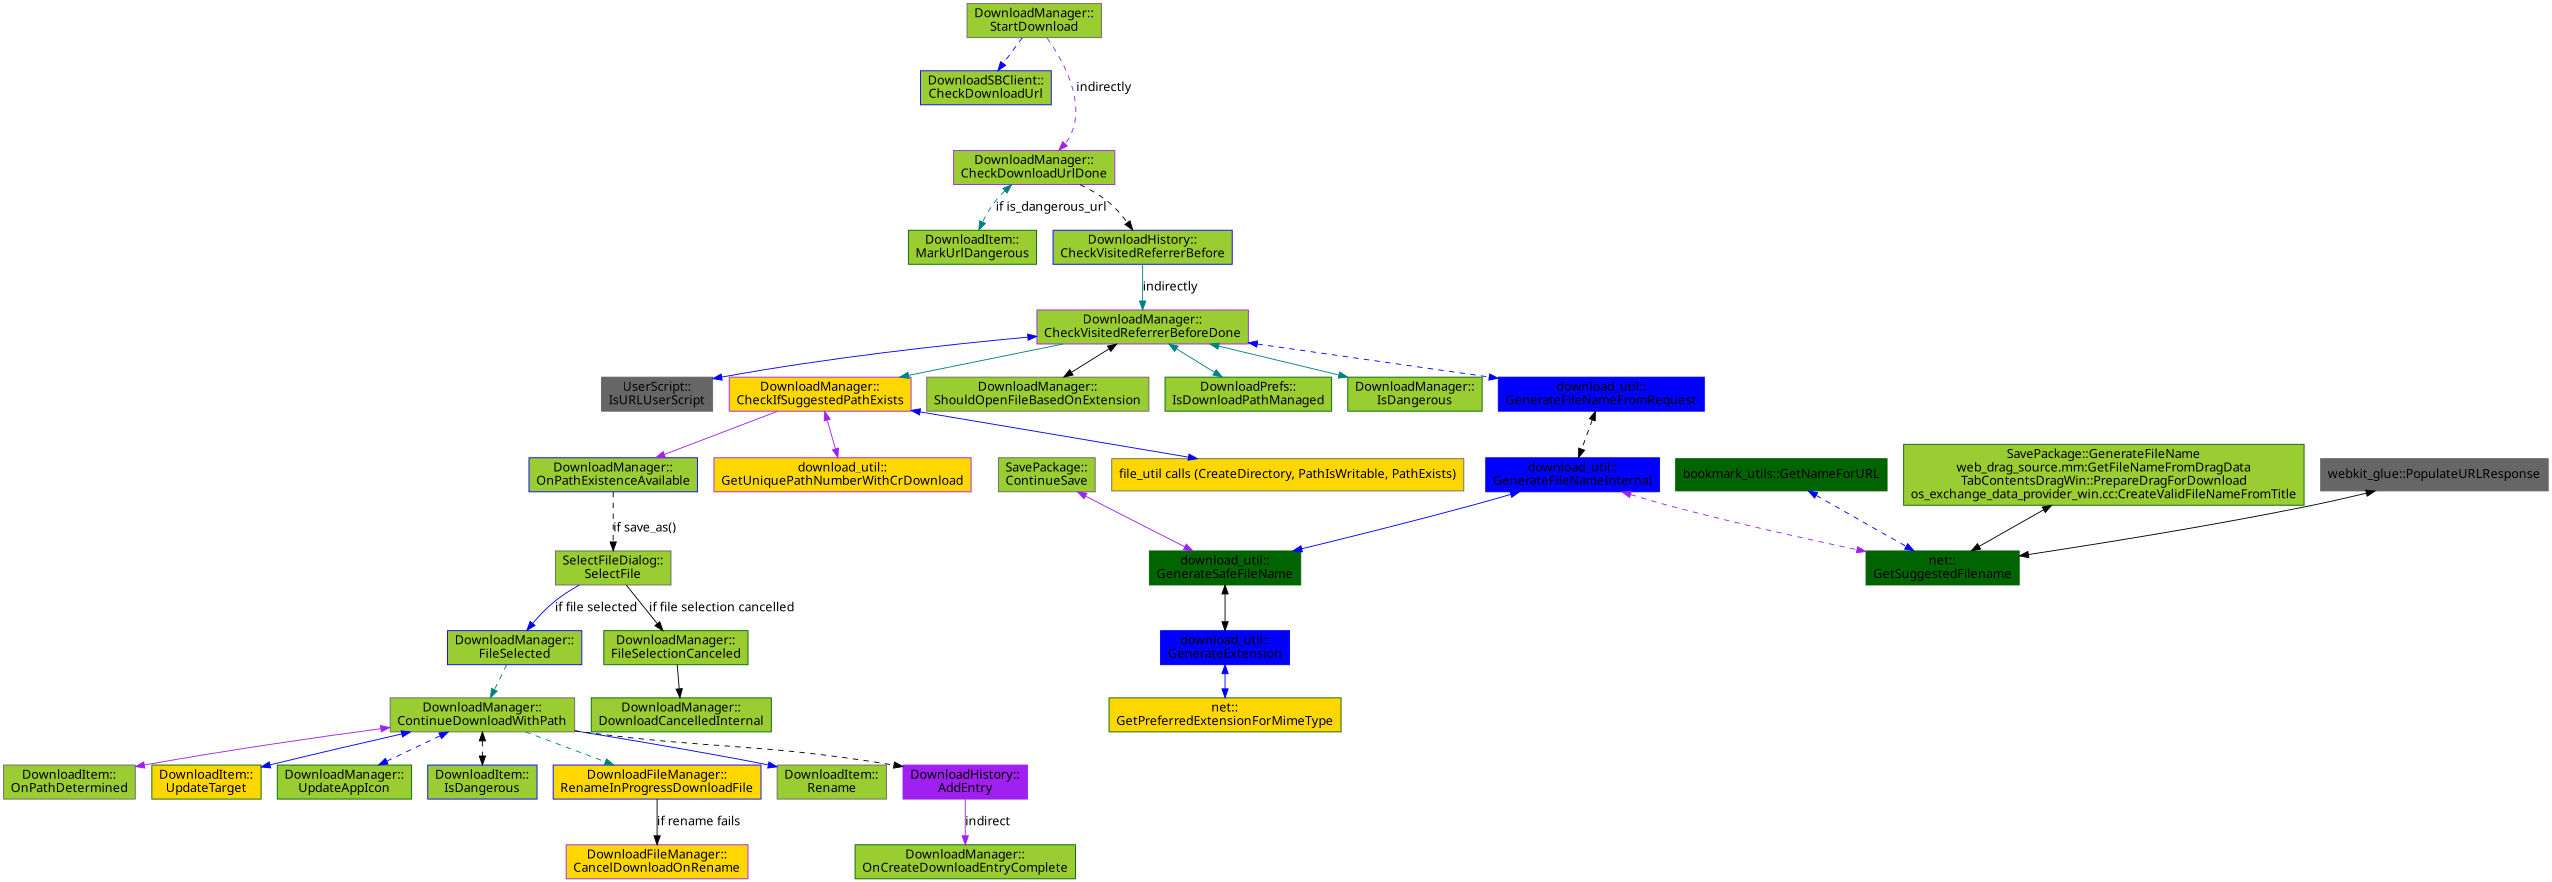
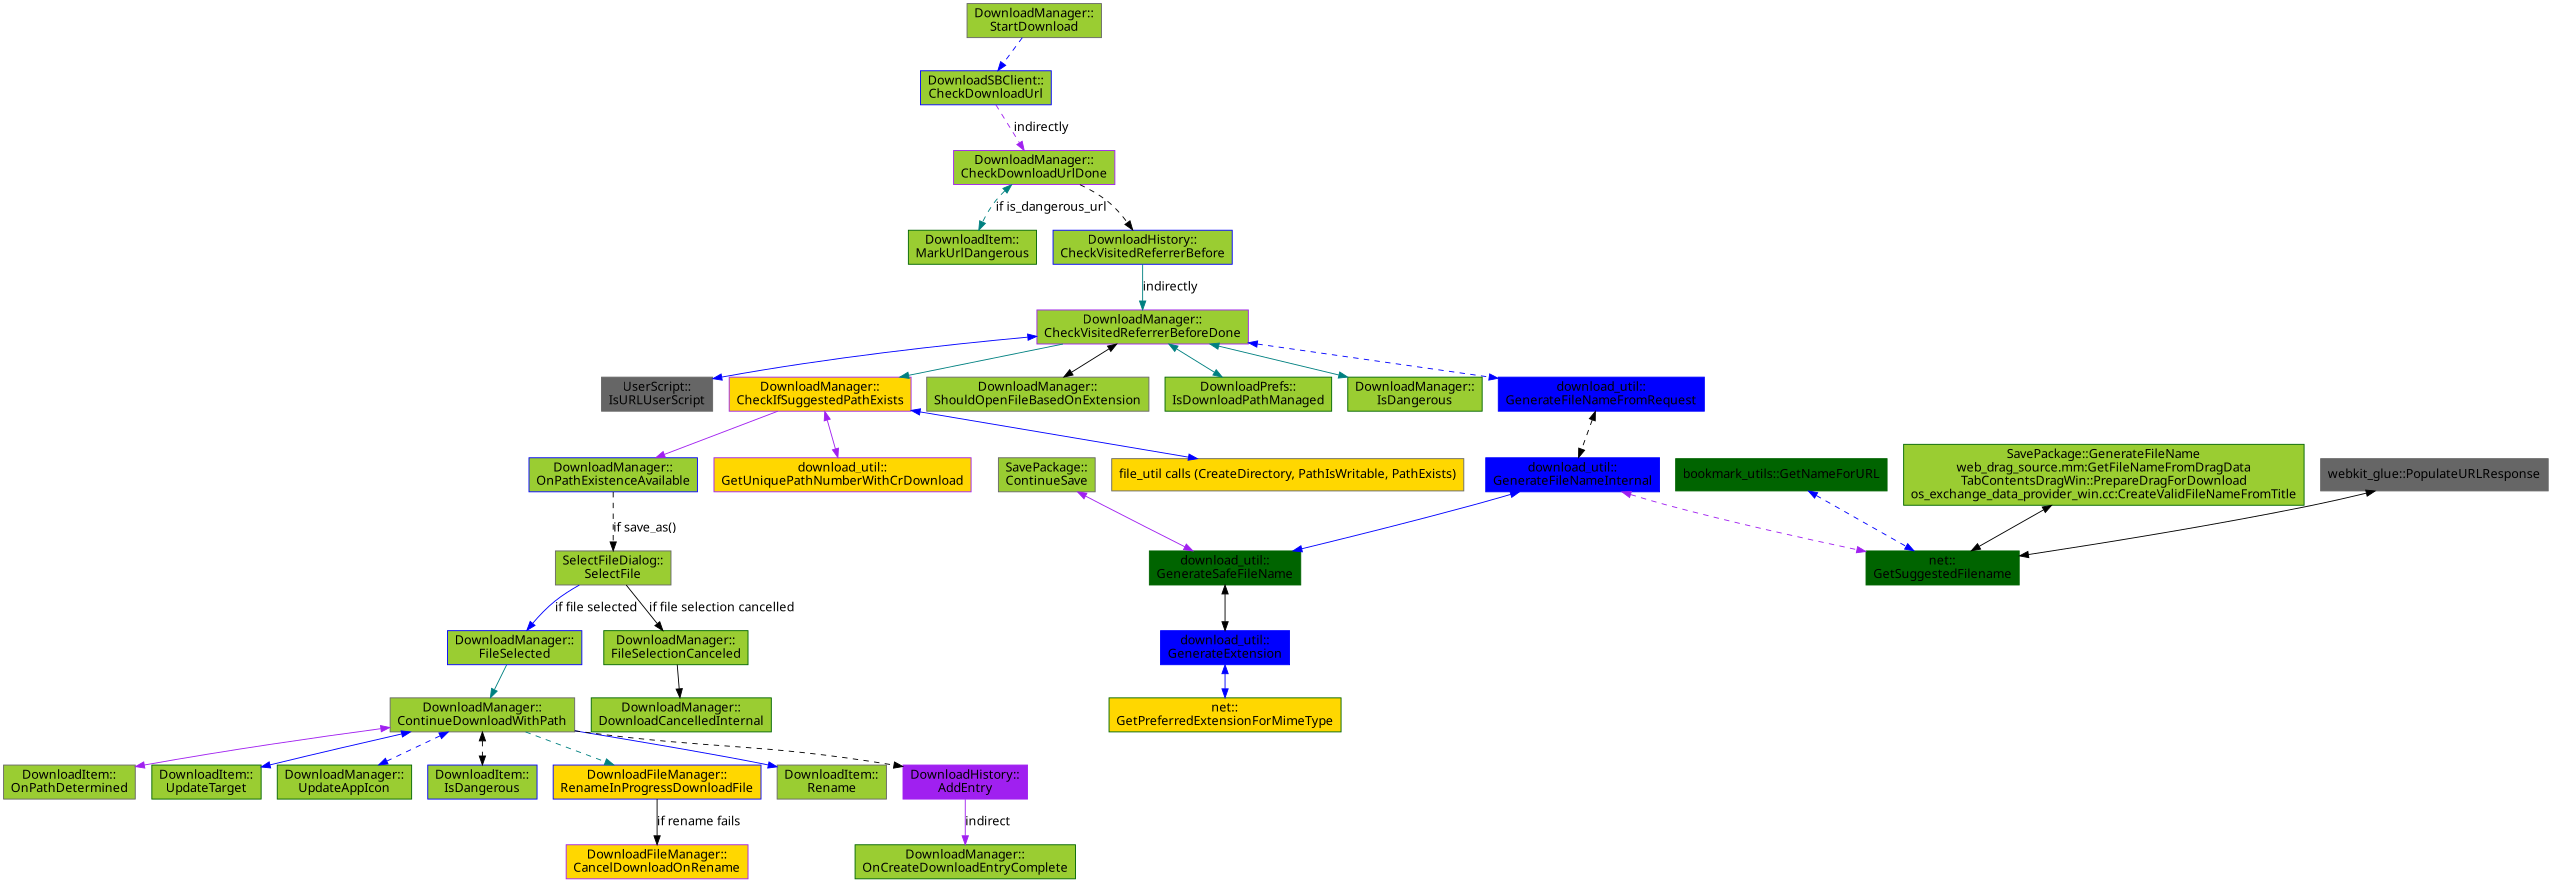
edge "DownloadManager:: StartDownload" -> "DownloadManager:: CheckDownloadUrlDone": now "DownloadSBClient:: CheckDownloadUrl" -> "DownloadManager:: CheckDownloadUrlDone"
edge "DownloadManager:: FileSelected" -> "DownloadManager:: ContinueDownloadWithPath": style dashed -> solid
node "DownloadItem:: UpdateTarget": fillcolor gold -> yellowgreen
